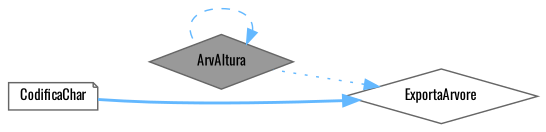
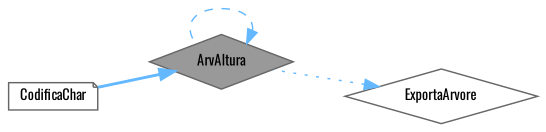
edge "CodificaChar" -> "ExportaArvore": now "CodificaChar" -> "ArvAltura"
